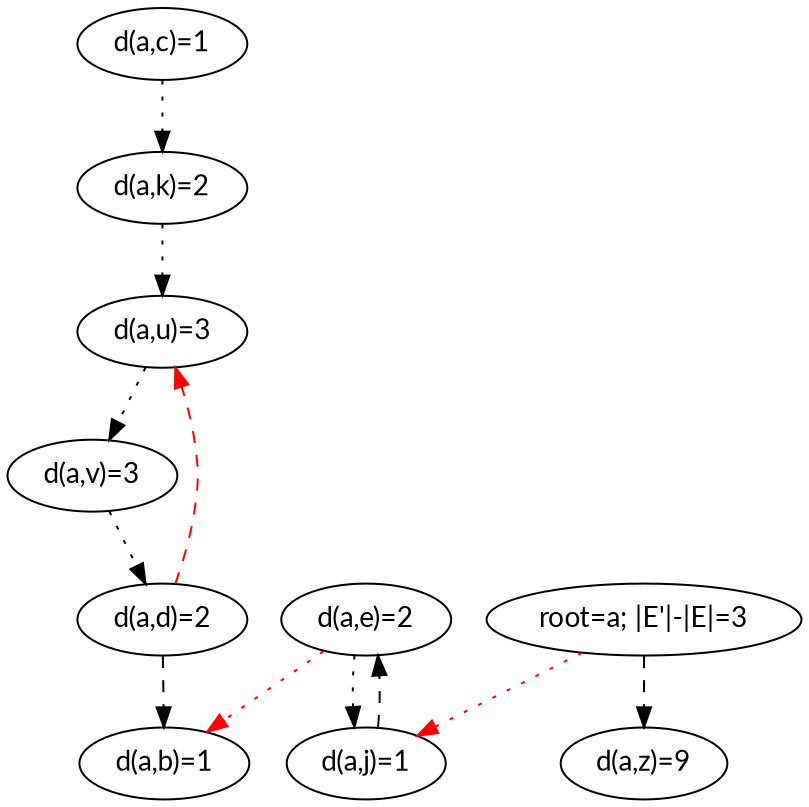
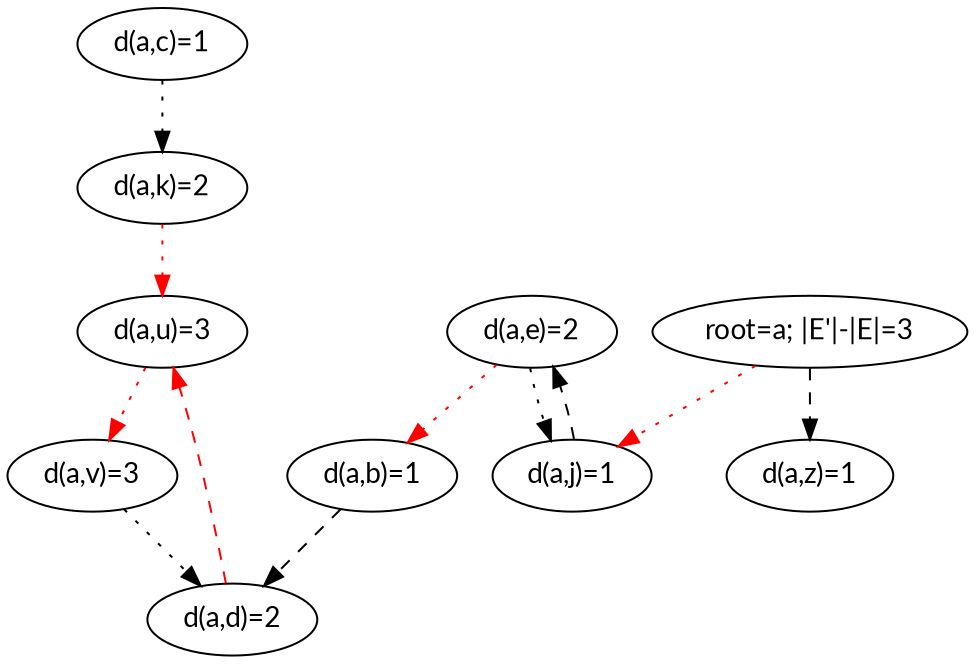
edge "d(a,k)=2" -> "d(a,u)=3": color black -> red
edge "d(a,u)=3" -> "d(a,v)=3": color black -> red
edge "d(a,d)=2" -> "d(a,b)=1": reversed
node "d(a,z)=9": label "d(a,z)=9" -> "d(a,z)=1"
